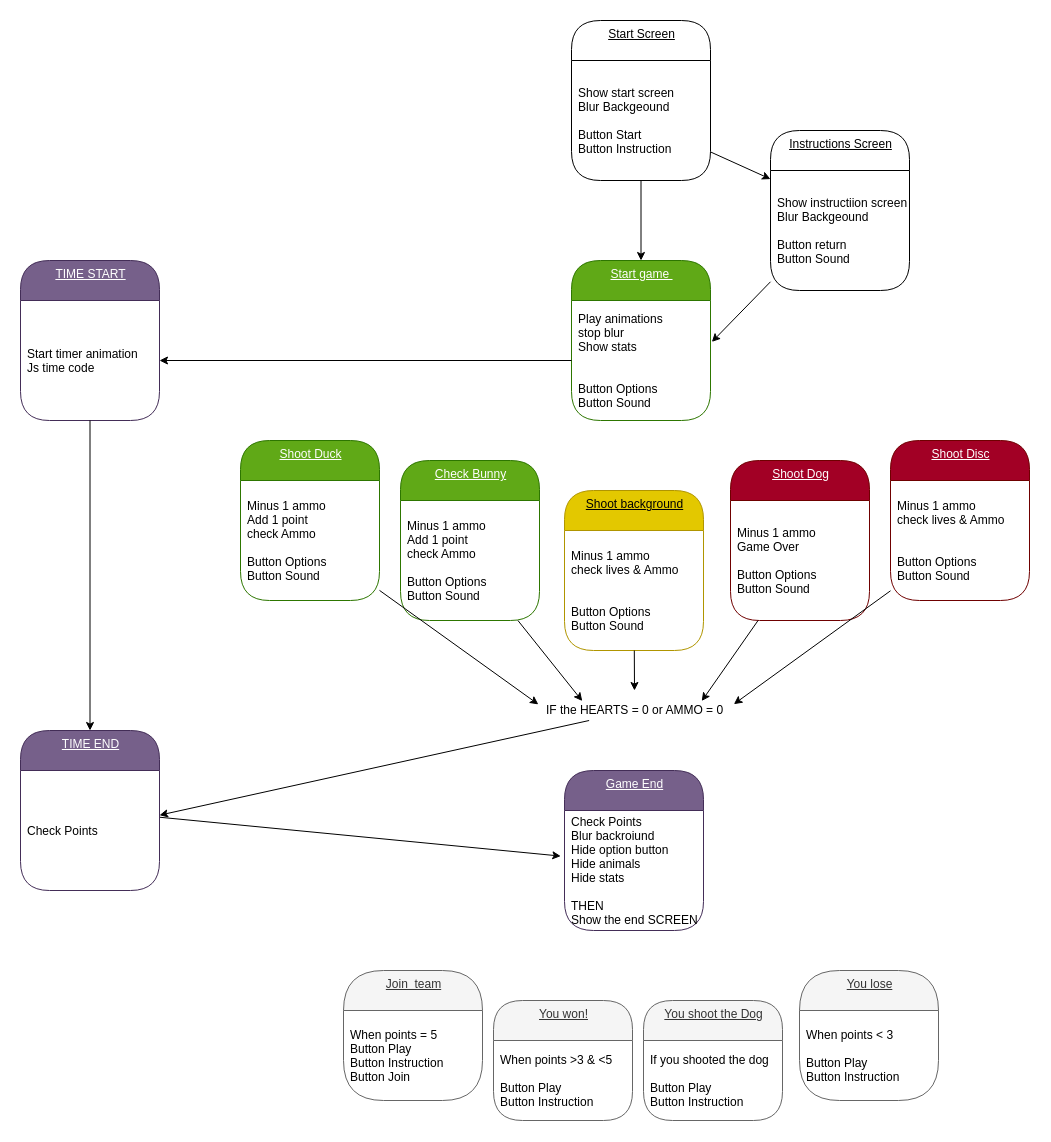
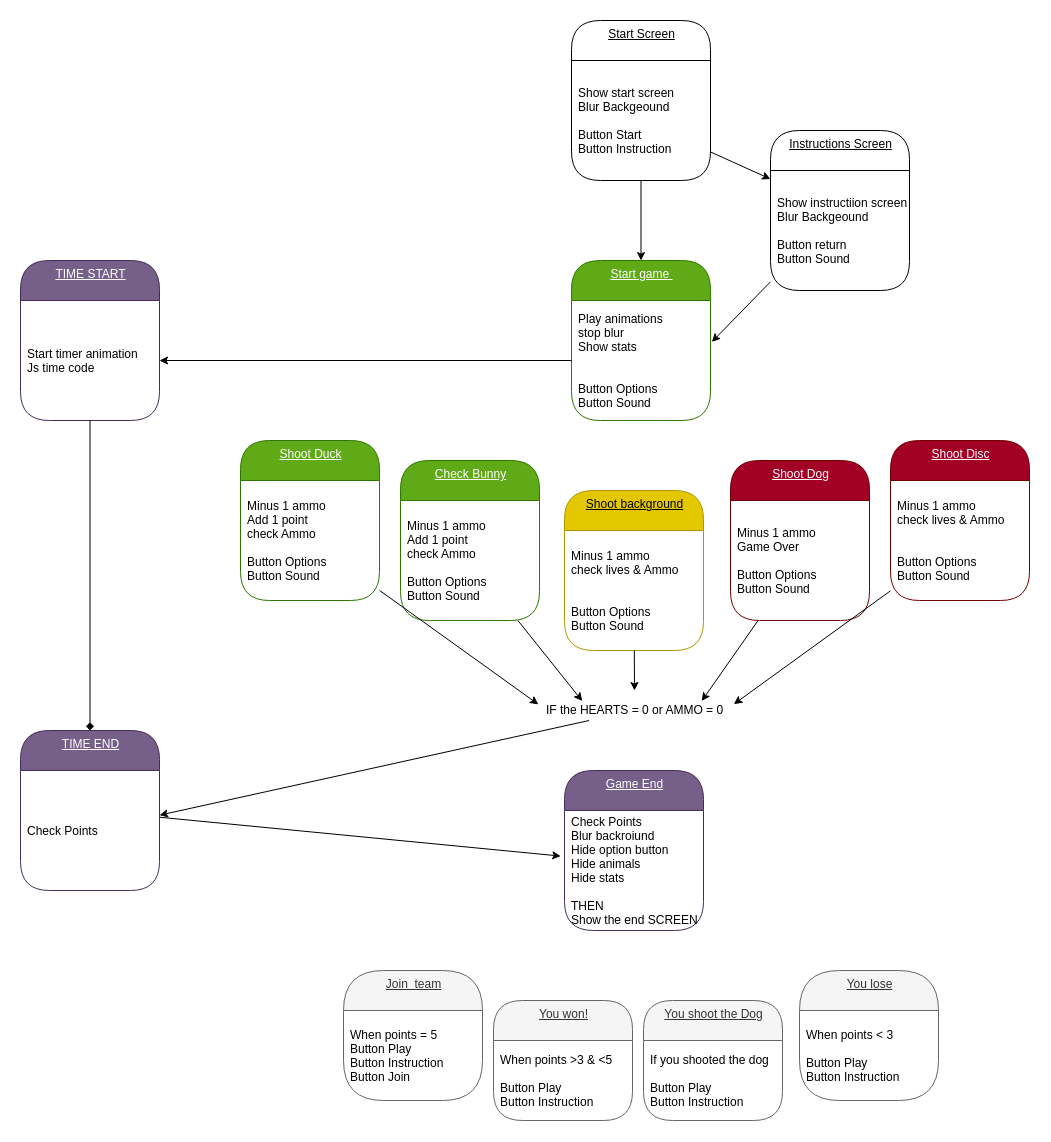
edge "Start timer animation Js time code" -> "TIME END": arrowhead classic -> diamond
